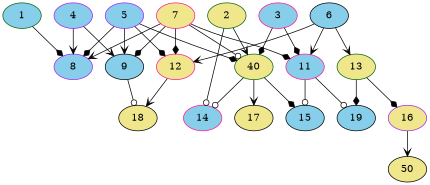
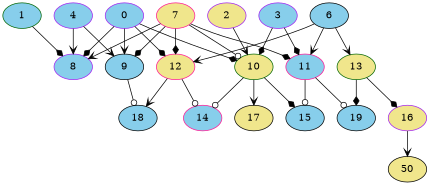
node "5": label "5" -> "0"
node "2": color darkgreen -> purple
node "3": color deeppink -> purple
edge "2" -> "14": now "12" -> "14"
node "40": label "40" -> "10"
node "18": fillcolor khaki -> skyblue
